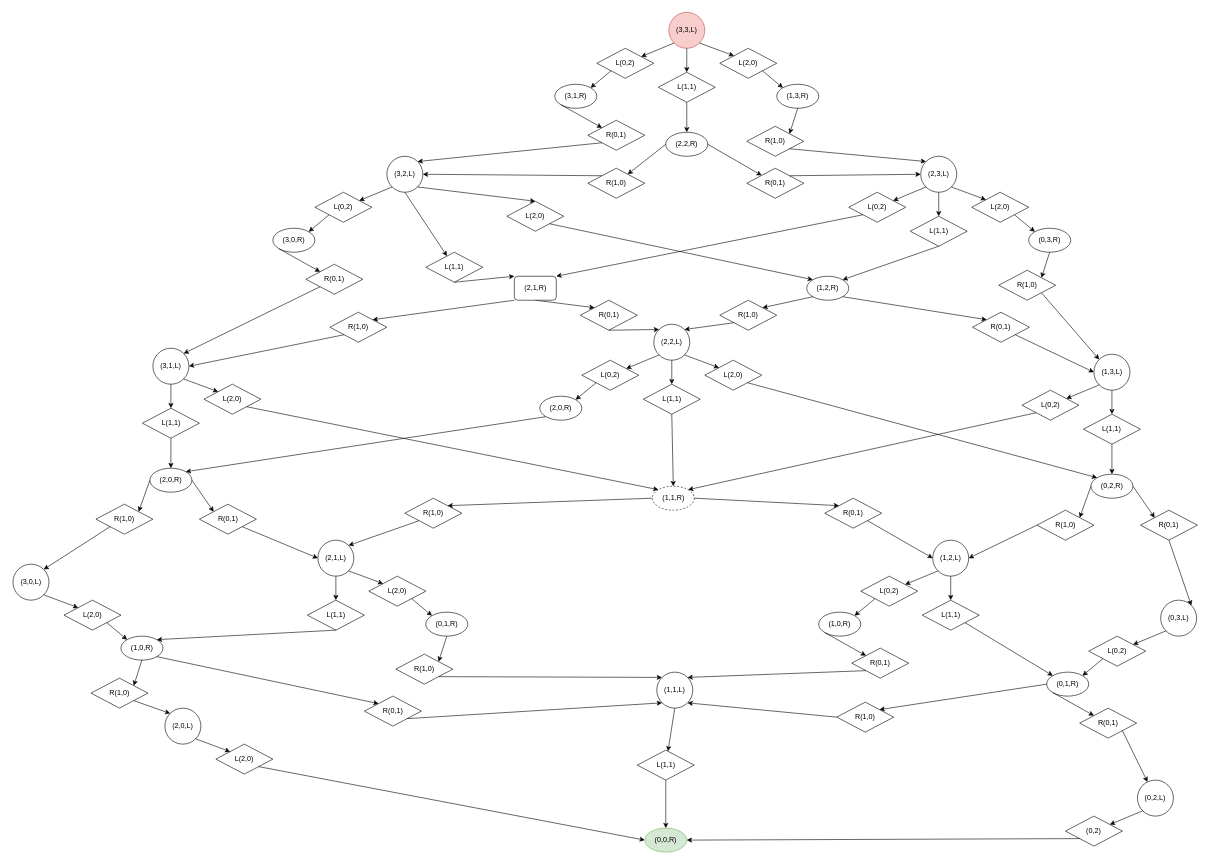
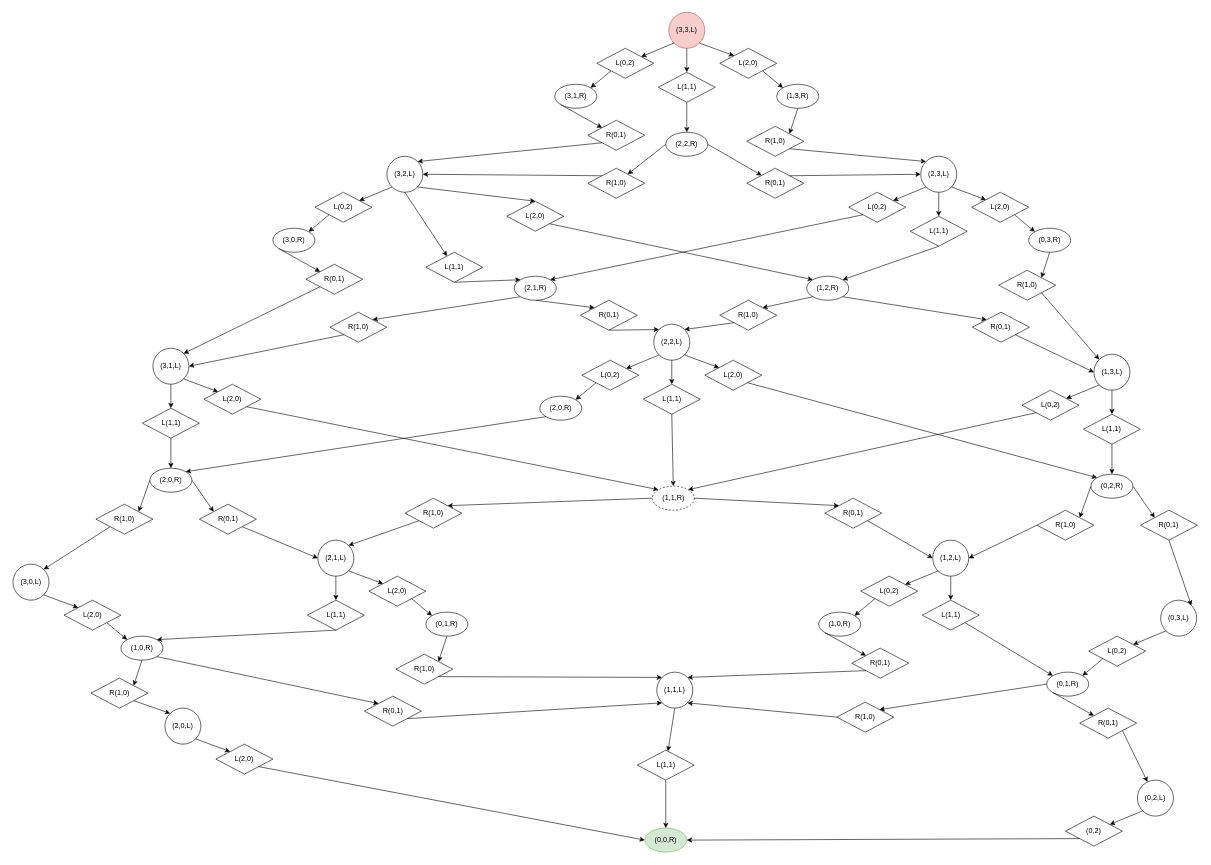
node "(2,1,R)": shape rounded rectangle -> ellipse
